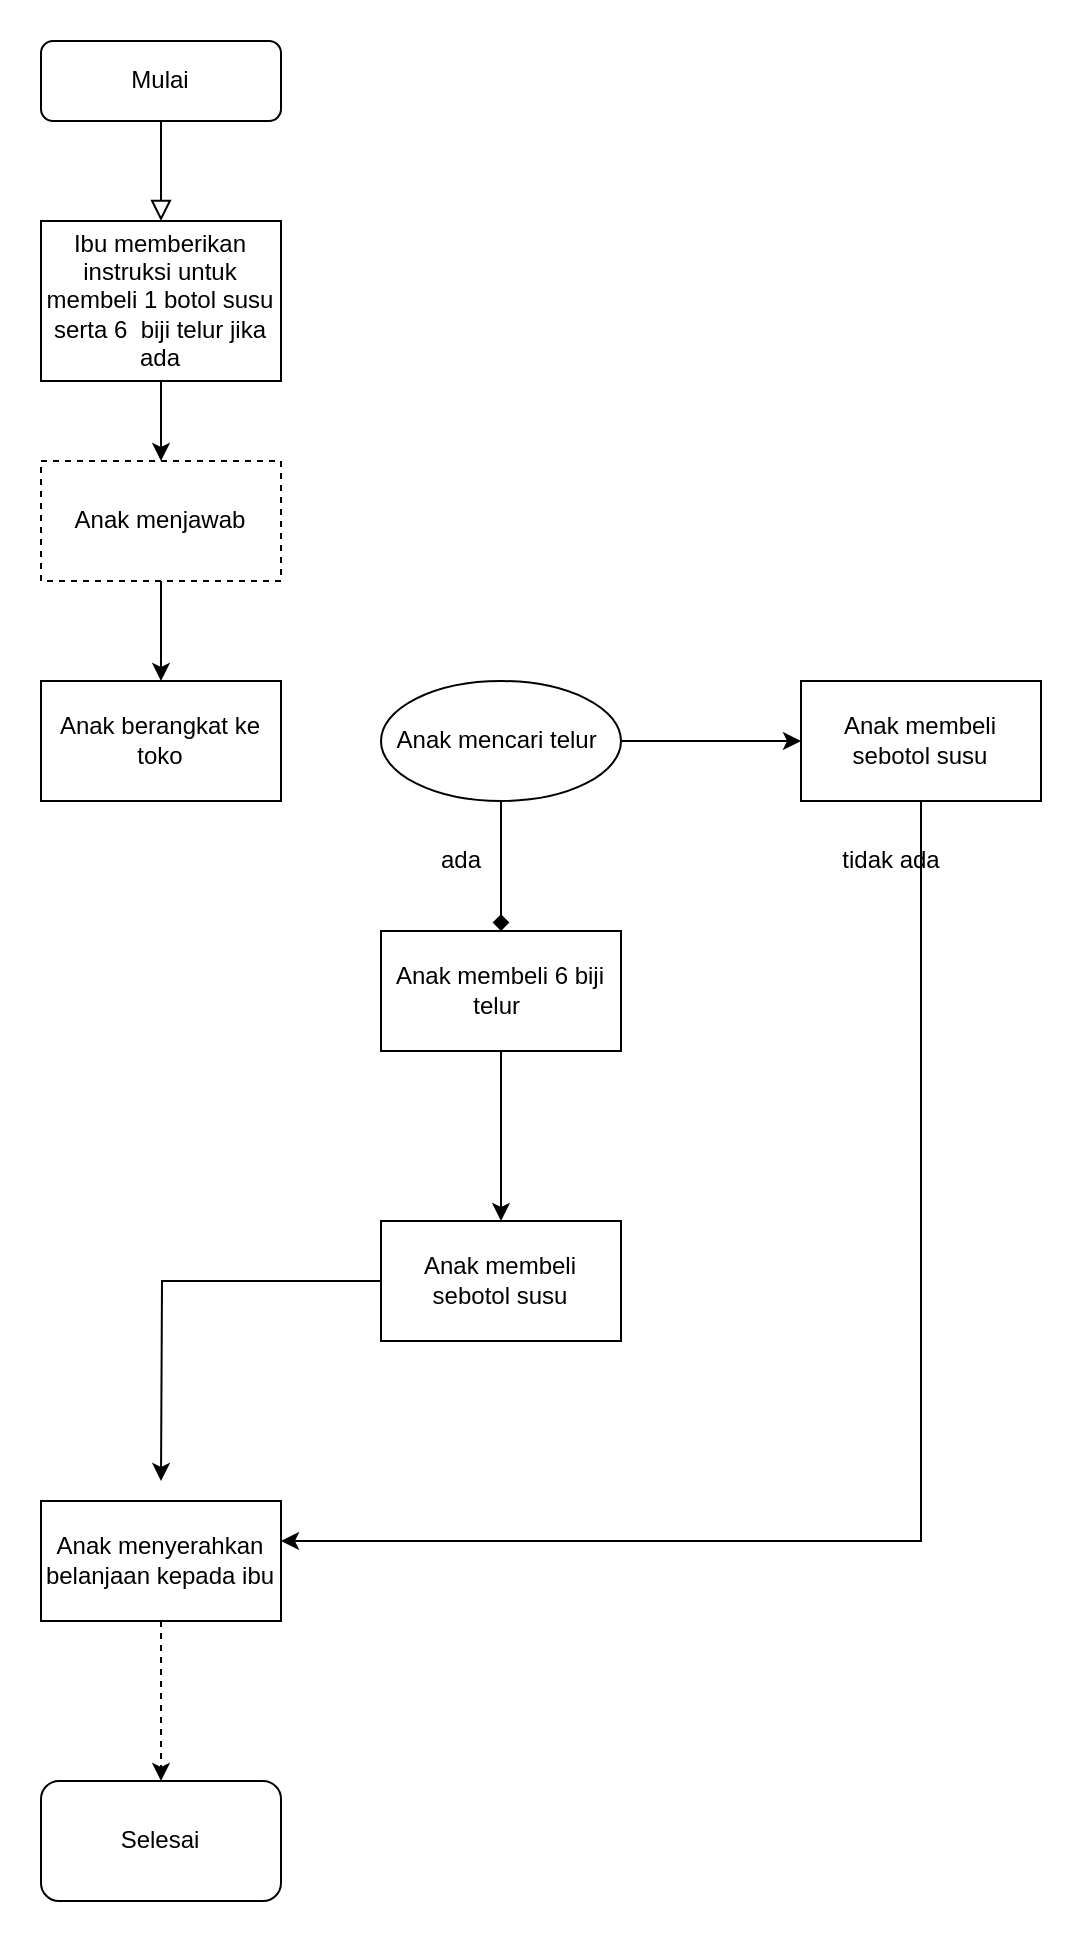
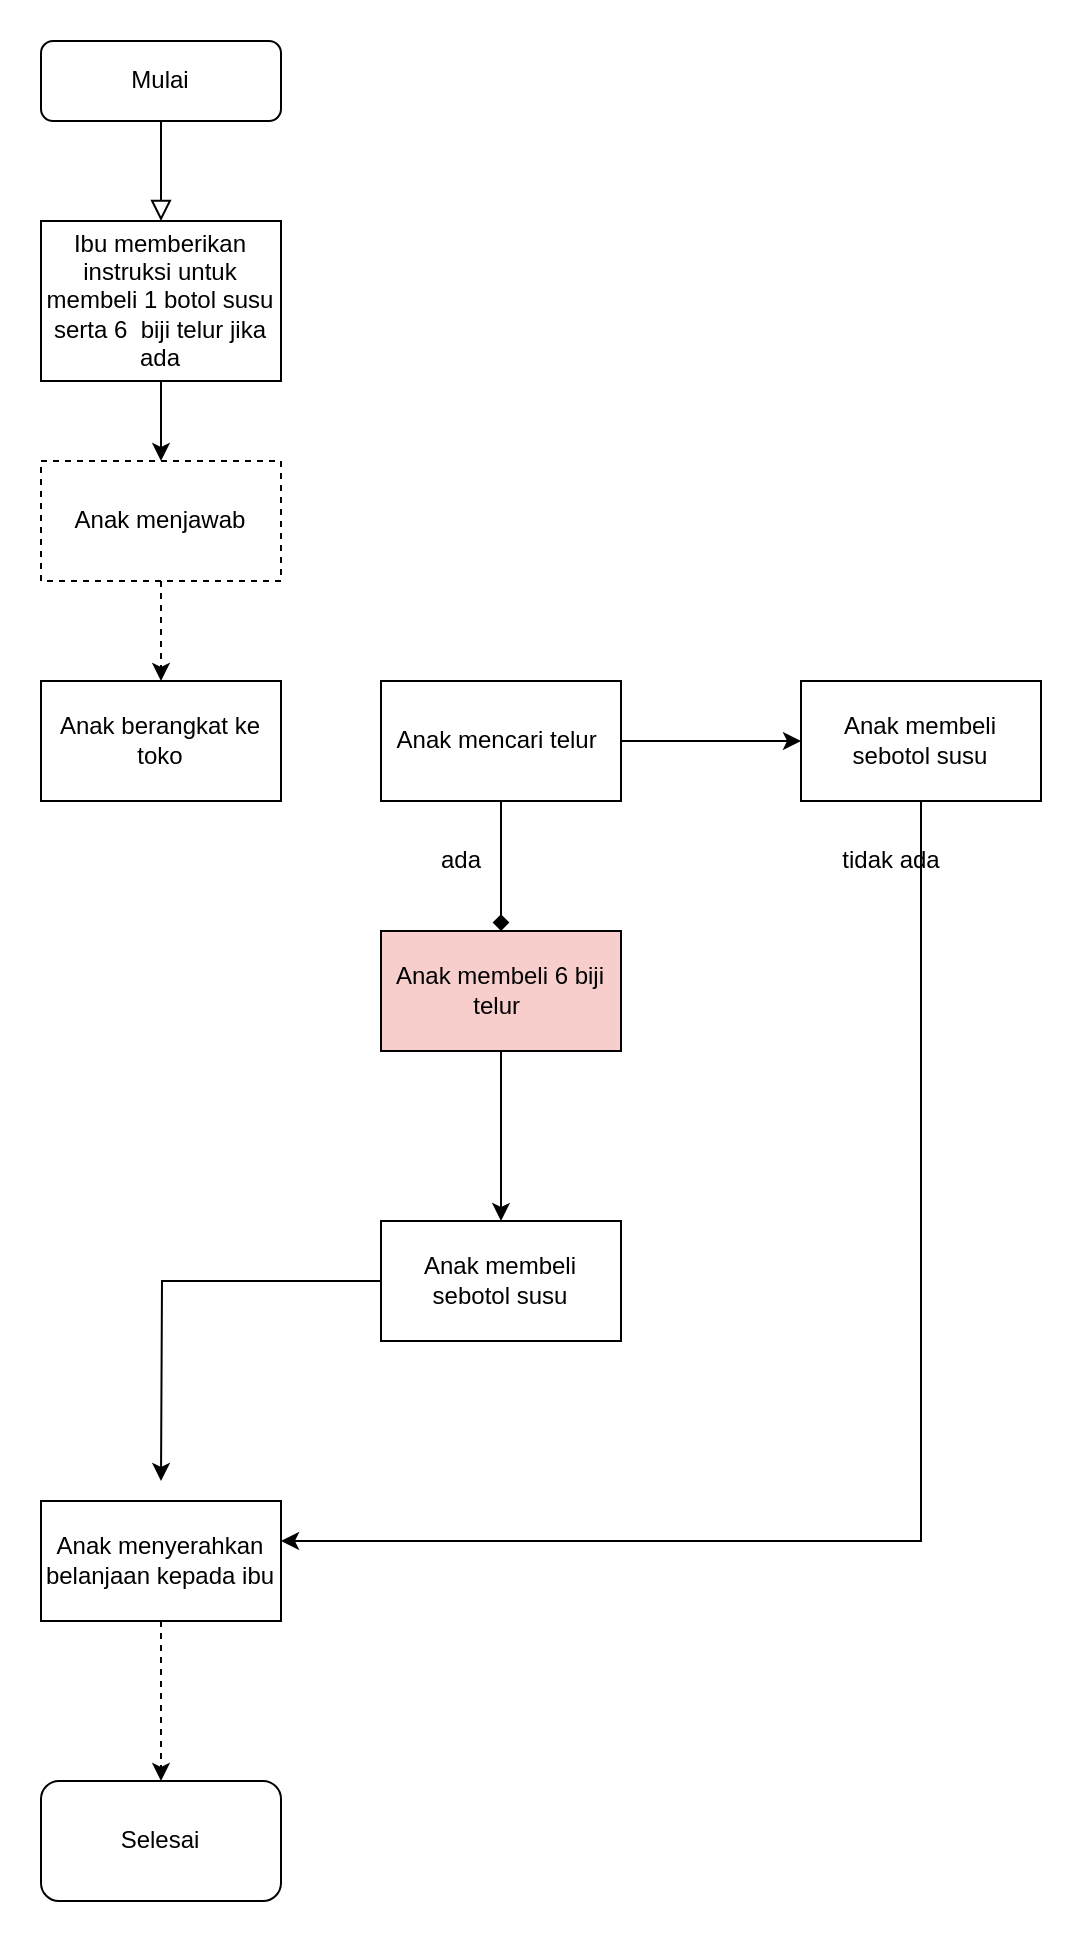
edge "Anak menjawab" -> "Anak berangkat ke toko": style solid -> dashed
node "Anak mencari telur": shape ellipse -> rectangle
node "Anak membeli 6 biji telur": fillcolor #ffffff -> #f8cecc
